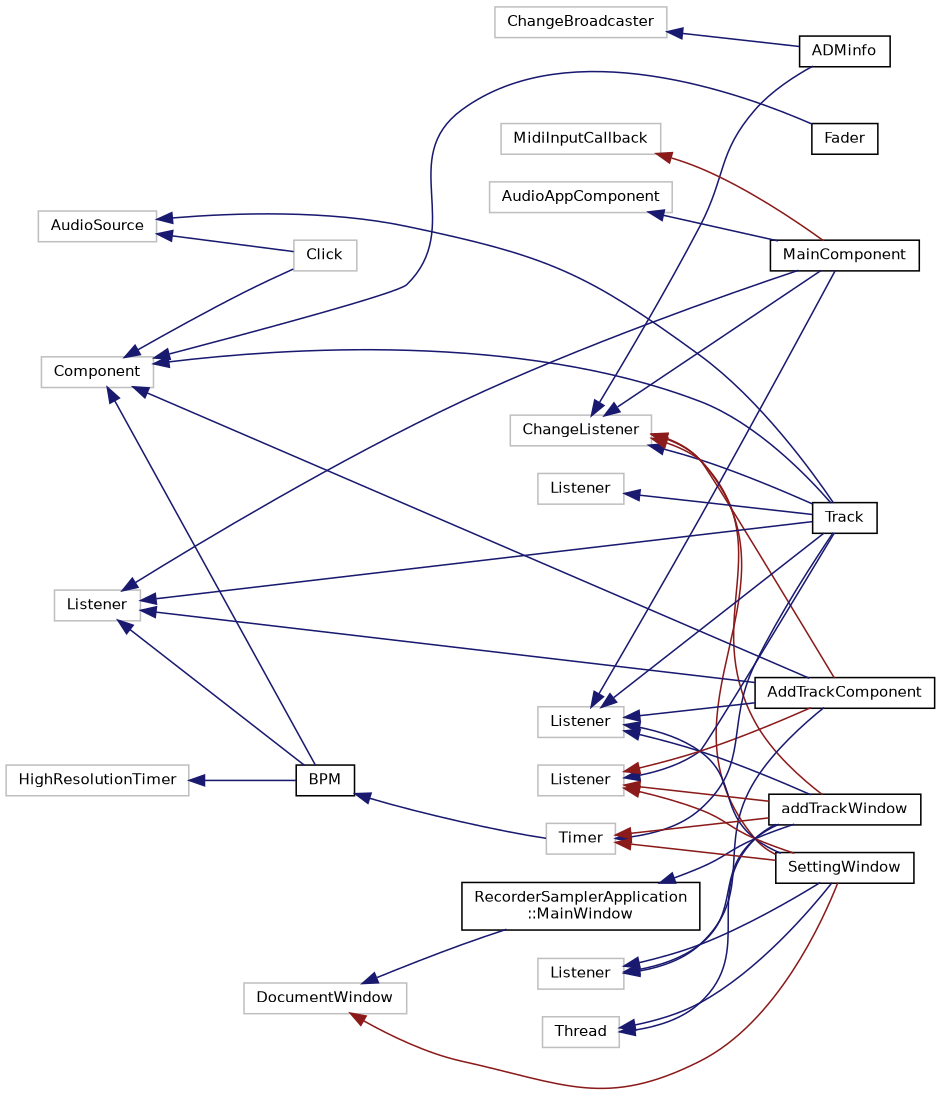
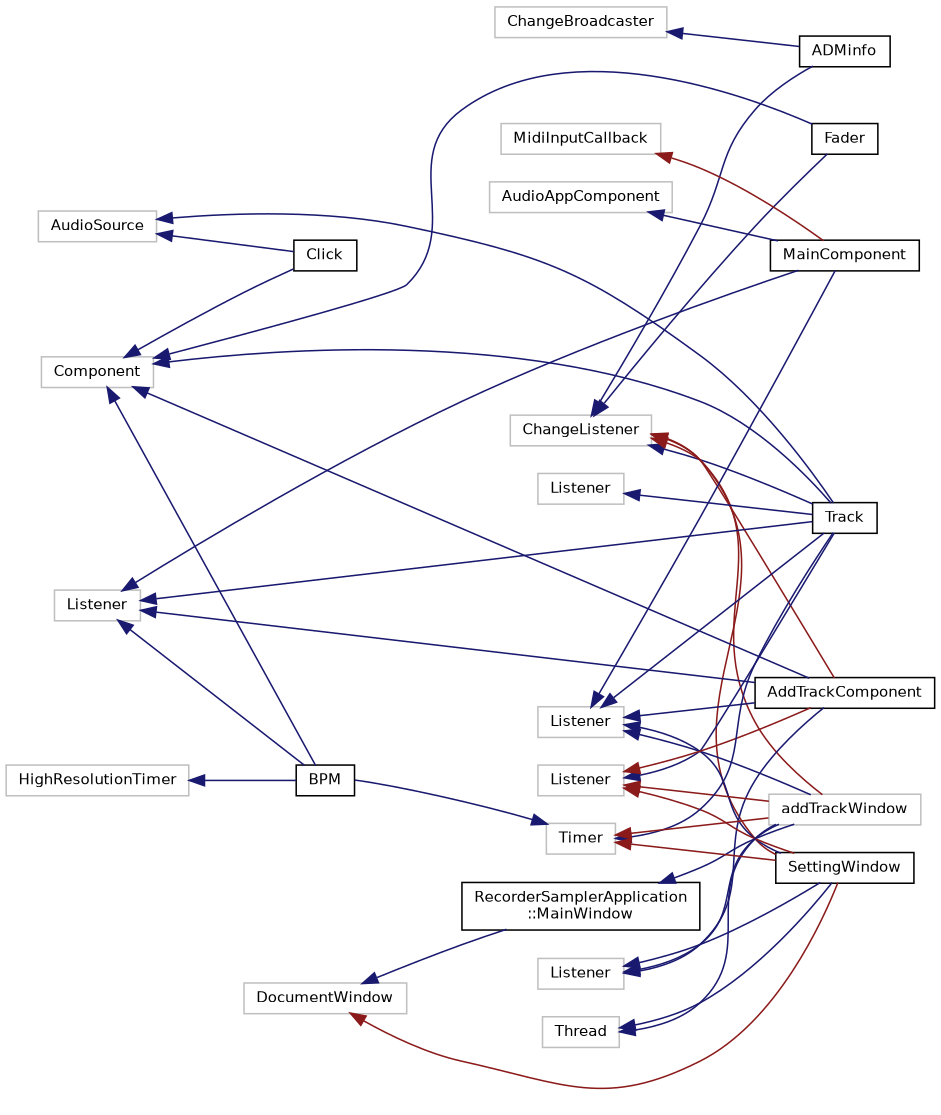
node "Click": color grey75 -> black
edge "MainComponent" -> "ChangeListener": now "Fader" -> "ChangeListener"
node "addTrackWindow": color black -> grey75
edge "Timer" -> "BPM": reversed
